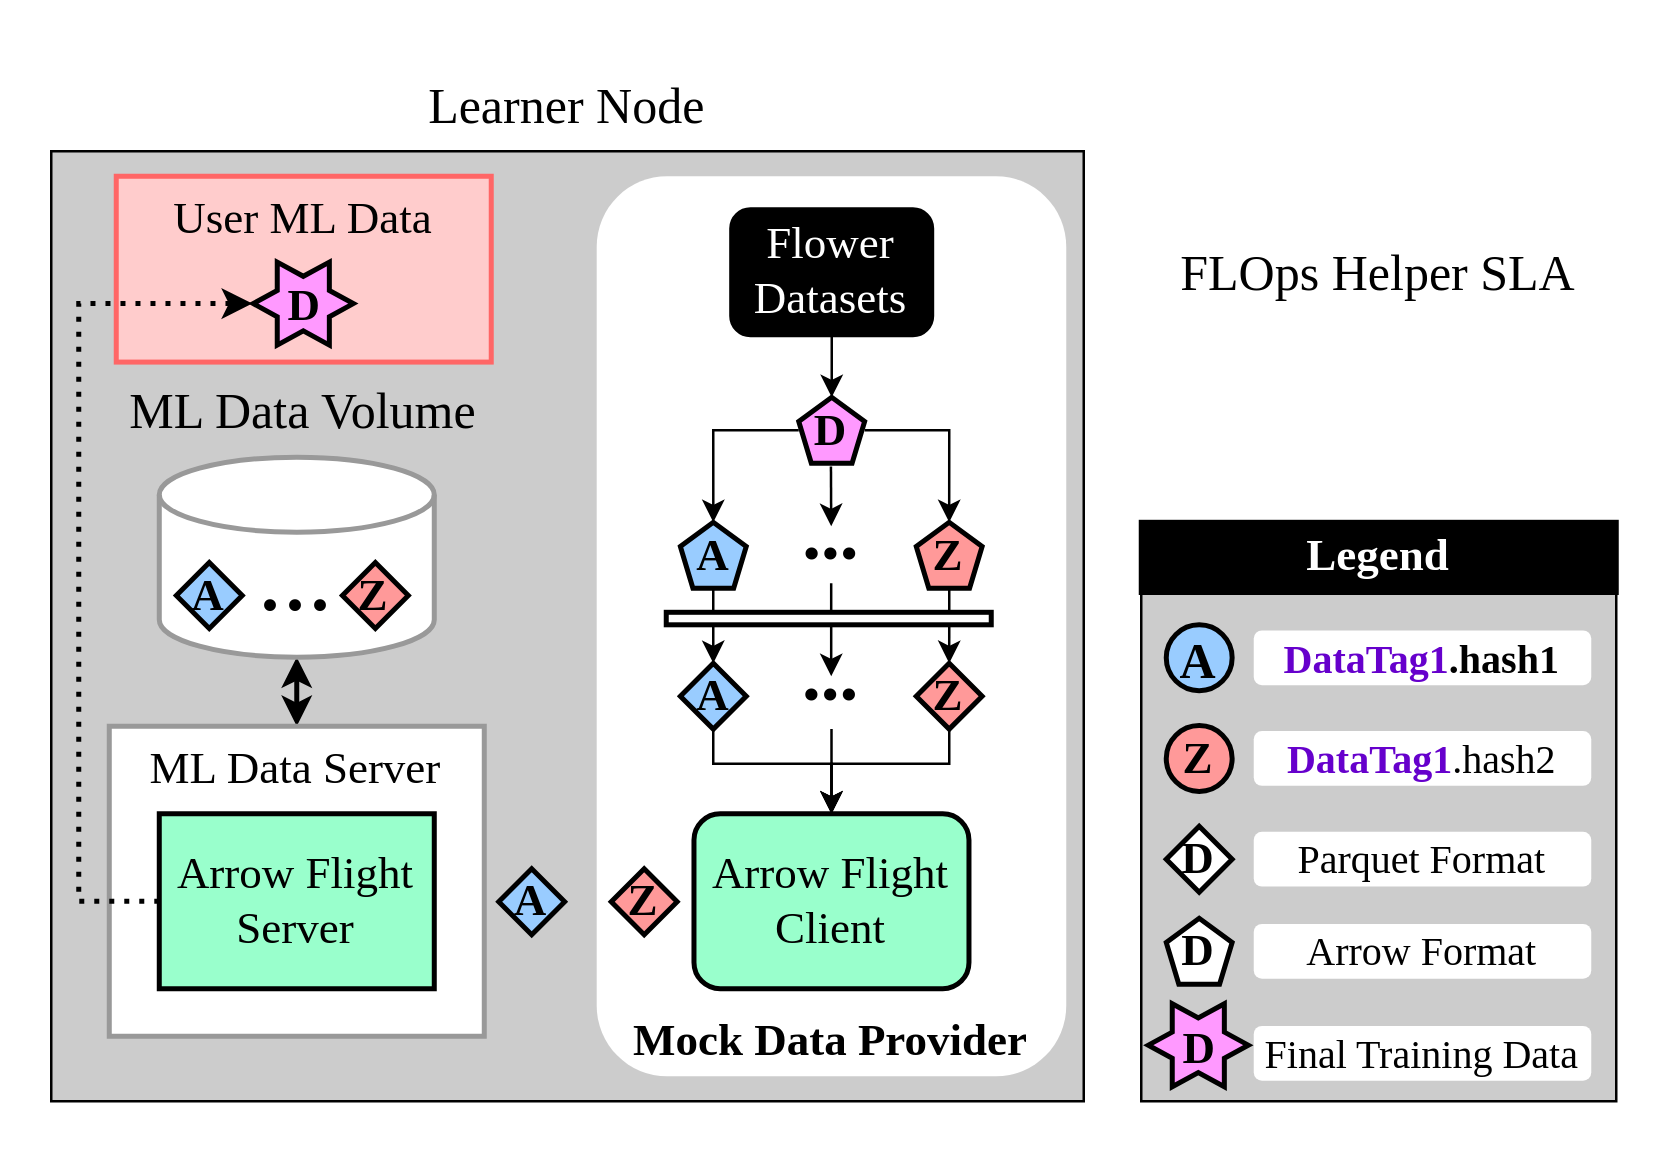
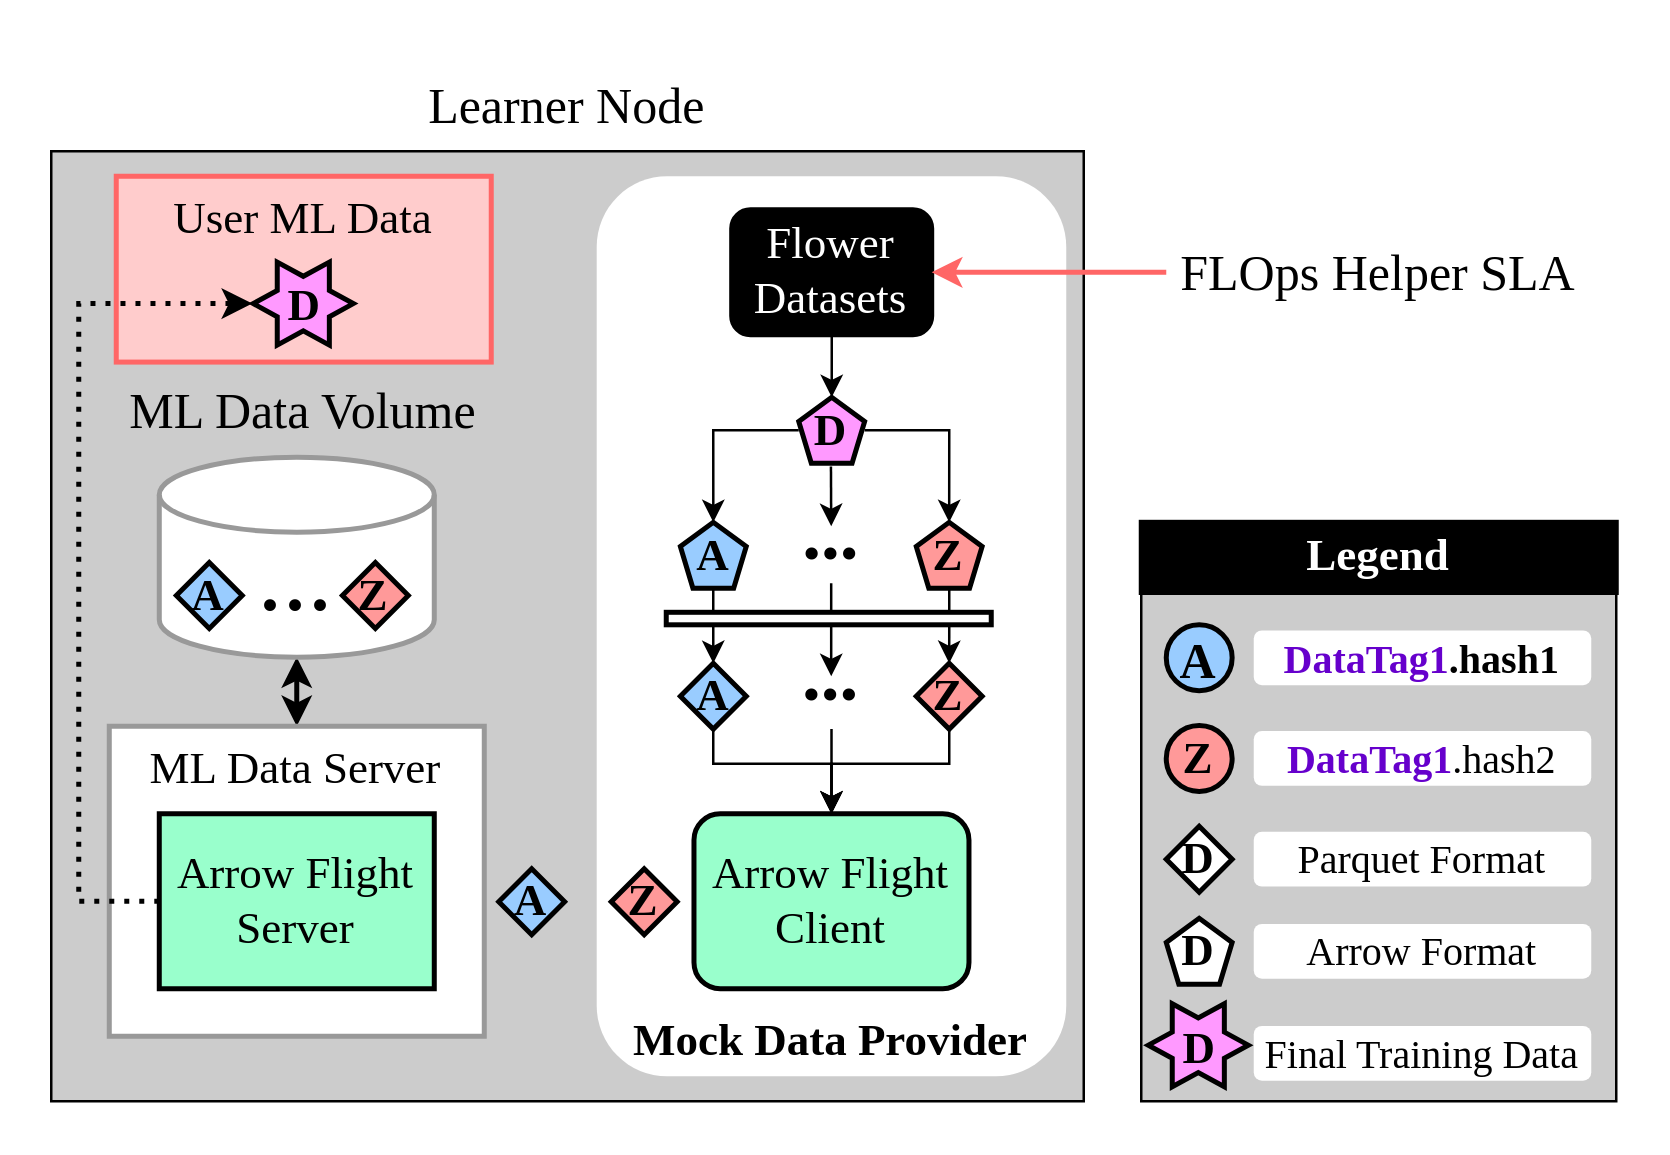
edge "FLOps Helper SLA" -> "Flower Datasets": added
